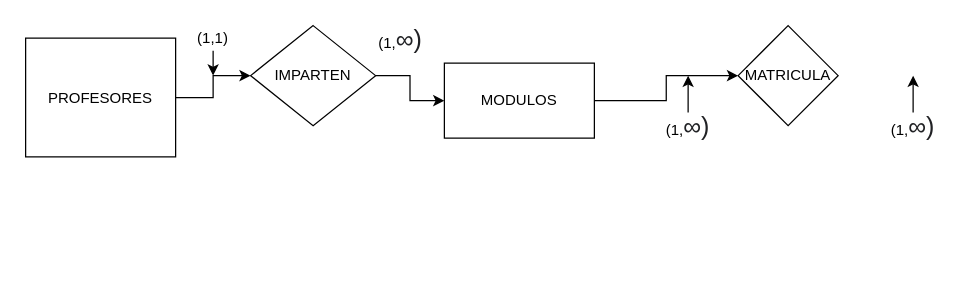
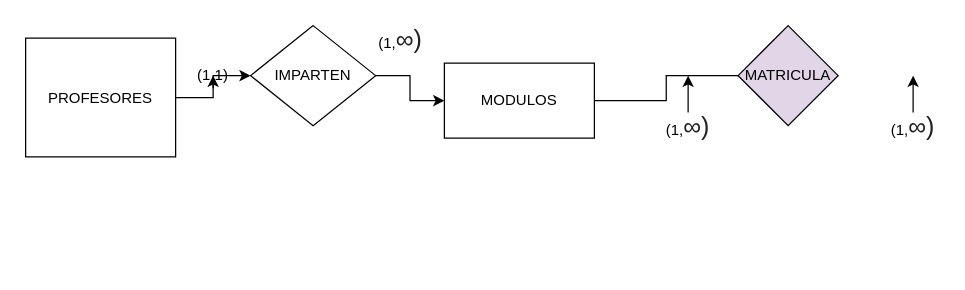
node "(1,1)": moved (213, 38) -> (213, 76)
edge "MODULOS" -> "MATRICULA": arrowhead classic -> none
node "MATRICULA": fillcolor #ffffff -> #e1d5e7
